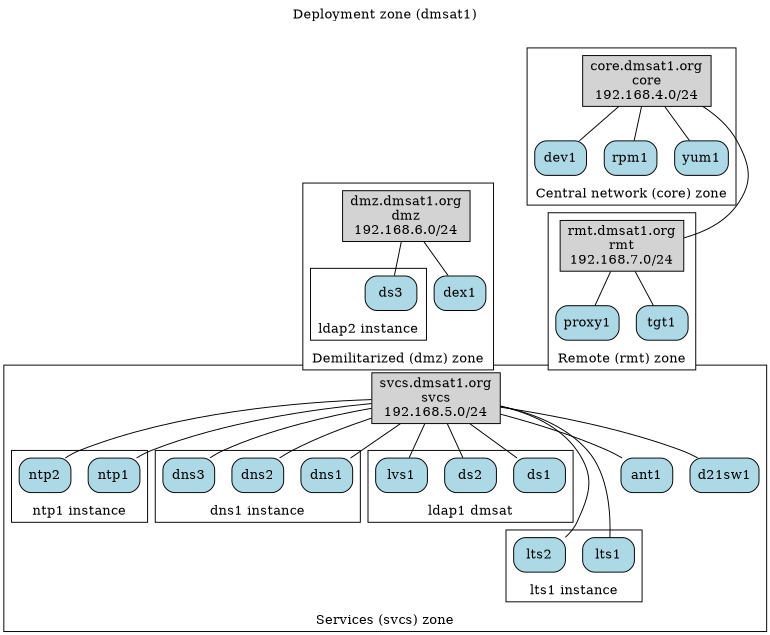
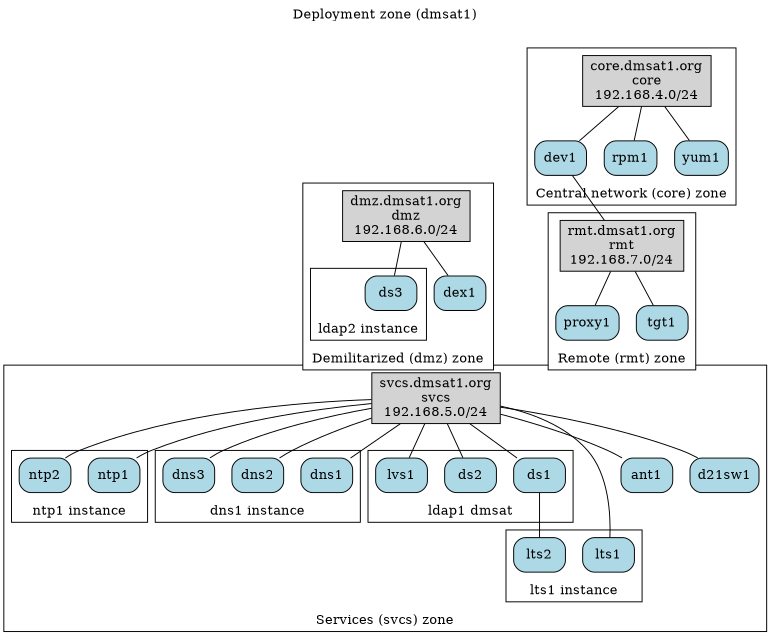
edge "core.dmsat1.org core 192.168.4.0/24" -- "rmt.dmsat1.org rmt 192.168.7.0/24": now "dev1" -- "rmt.dmsat1.org rmt 192.168.7.0/24"
edge "svcs.dmsat1.org svcs 192.168.5.0/24" -- "lts2": now "ds1" -- "lts2"
